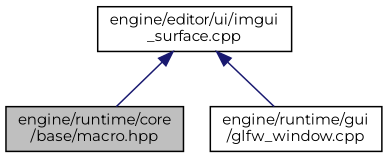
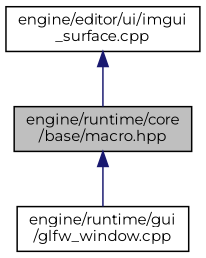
edge "engine/runtime/gui /glfw_window.cpp" -> "engine/editor/ui/imgui _surface.cpp": now "engine/runtime/gui /glfw_window.cpp" -> "engine/runtime/core /base/macro.hpp"
